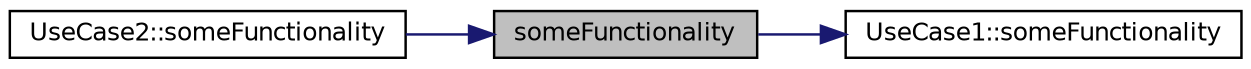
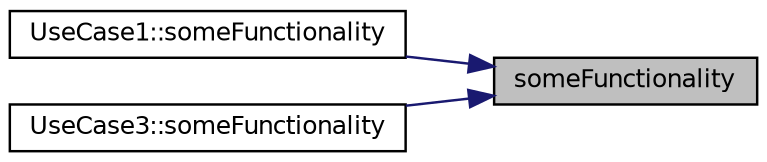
node "UseCase2::someFunctionality": label "UseCase2::someFunctionality" -> "UseCase3::someFunctionality"
edge "someFunctionality" -> "UseCase1::someFunctionality": reversed
